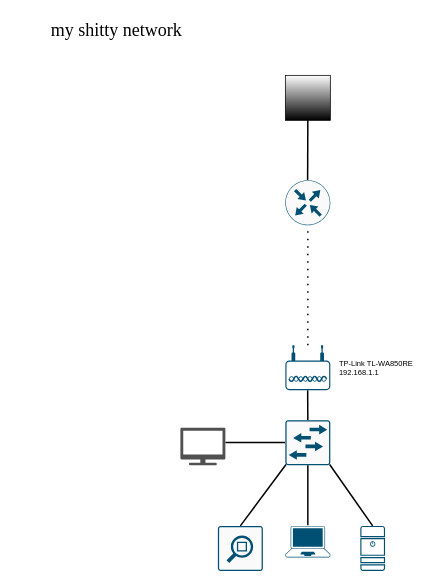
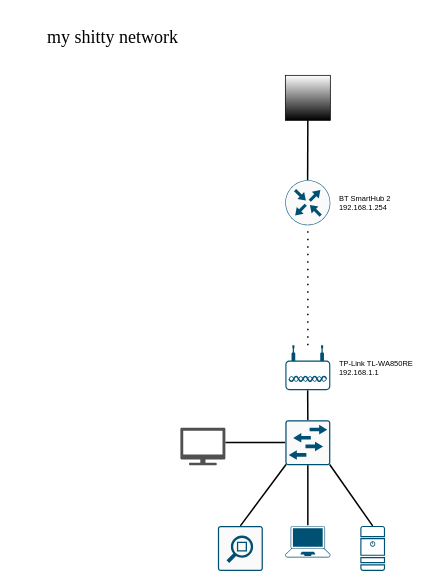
node "my shitty network": moved (117, 30) -> (113, 38)
node "BT SmartHub 2 192.168.1.254": added
